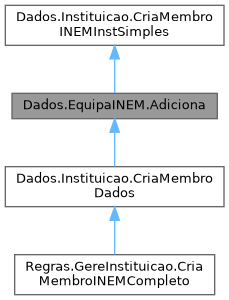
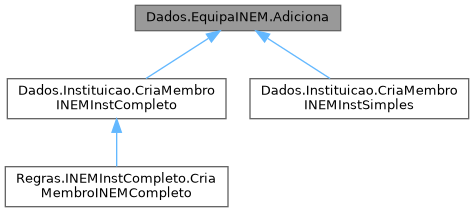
edge "Dados.EquipaINEM.Adiciona" -> "Dados.Instituicao.CriaMembro INEMInstSimples": reversed
node "Dados.Instituicao.CriaMembro Dados": label "Dados.Instituicao.CriaMembro Dados" -> "Dados.Instituicao.CriaMembro INEMInstCompleto"
node "Regras.GereInstituicao.Cria MembroINEMCompleto": label "Regras.GereInstituicao.Cria MembroINEMCompleto" -> "Regras.INEMInstCompleto.Cria MembroINEMCompleto"
